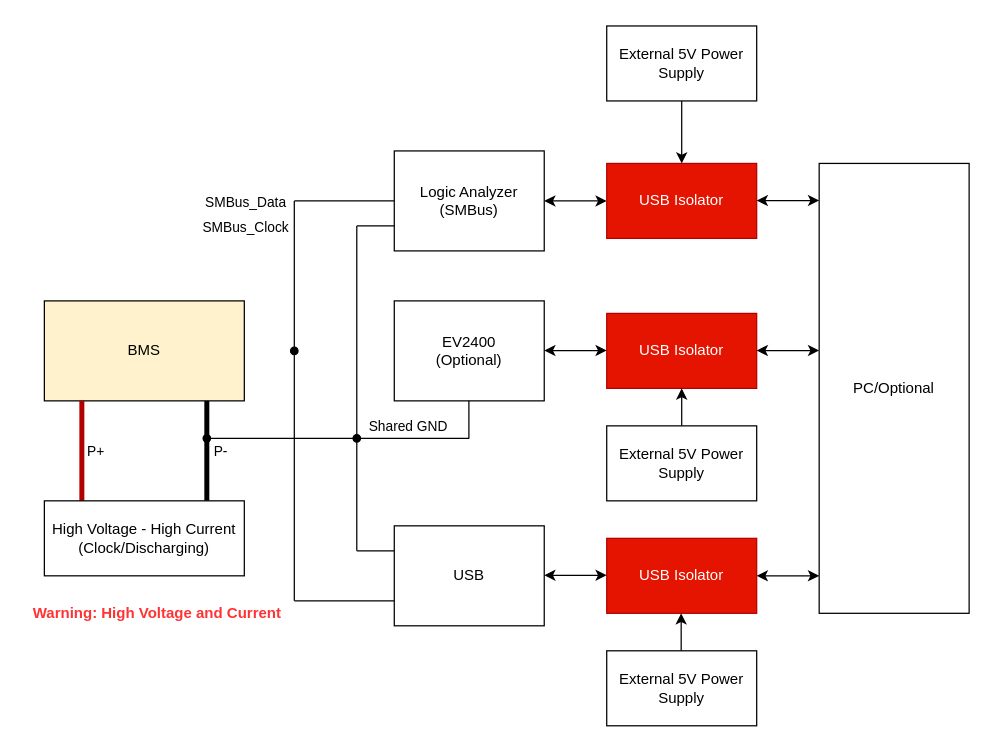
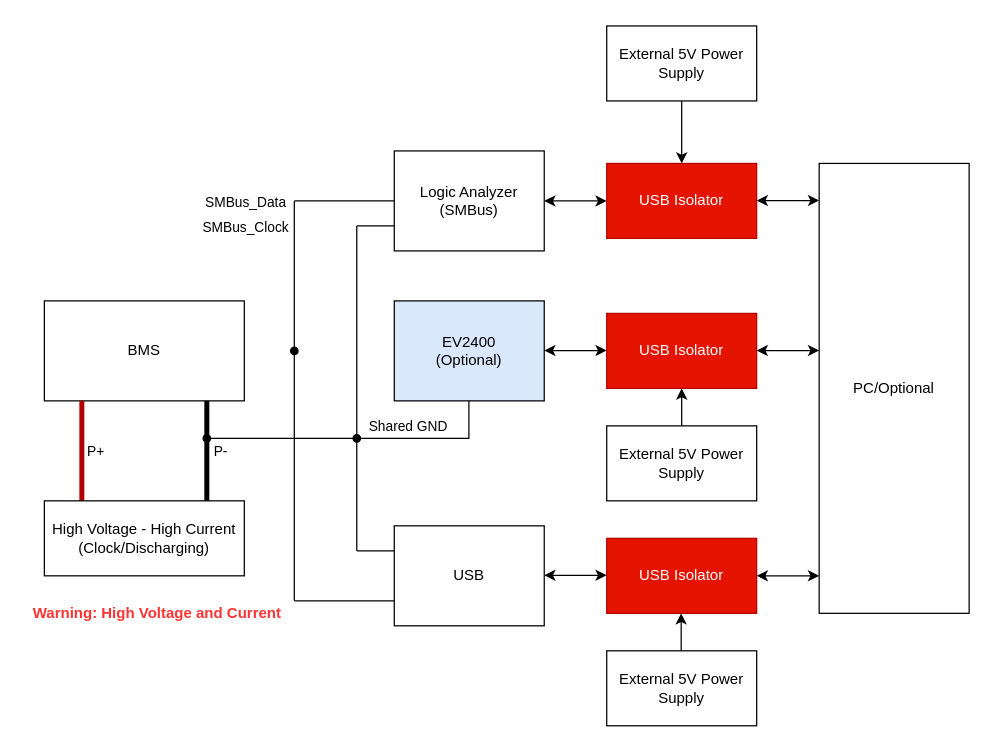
node "BMS": fillcolor #fff2cc -> #ffffff
node "EV2400 (Optional)": fillcolor #ffffff -> #dae8fc
